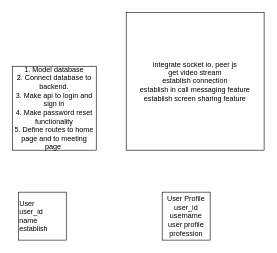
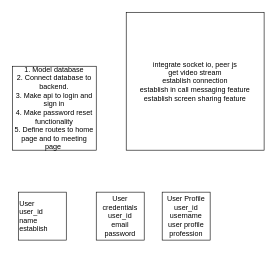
node "User credentials user_id email password": added
